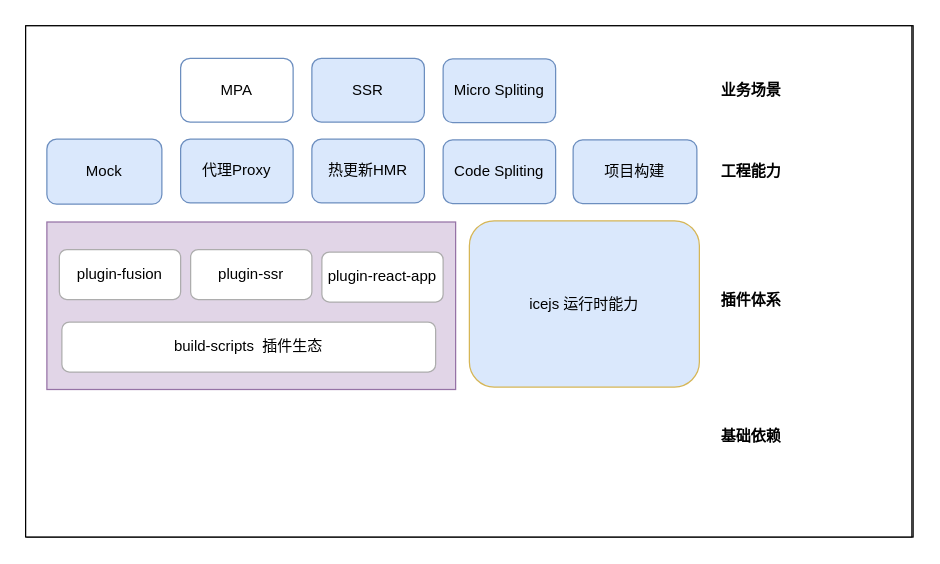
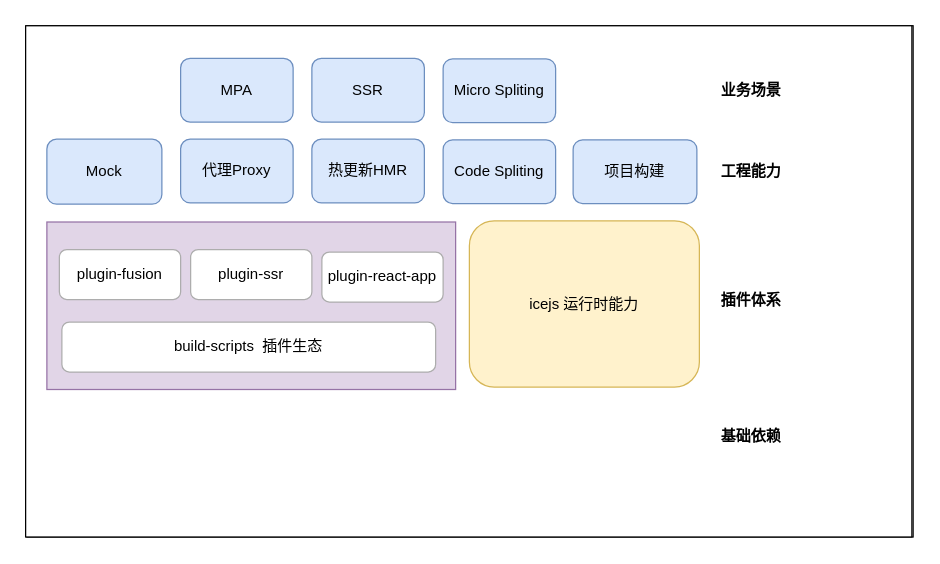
node "MPA": fillcolor #ffffff -> #dae8fc
node "icejs 运行时能力": fillcolor #dae8fc -> #fff2cc
